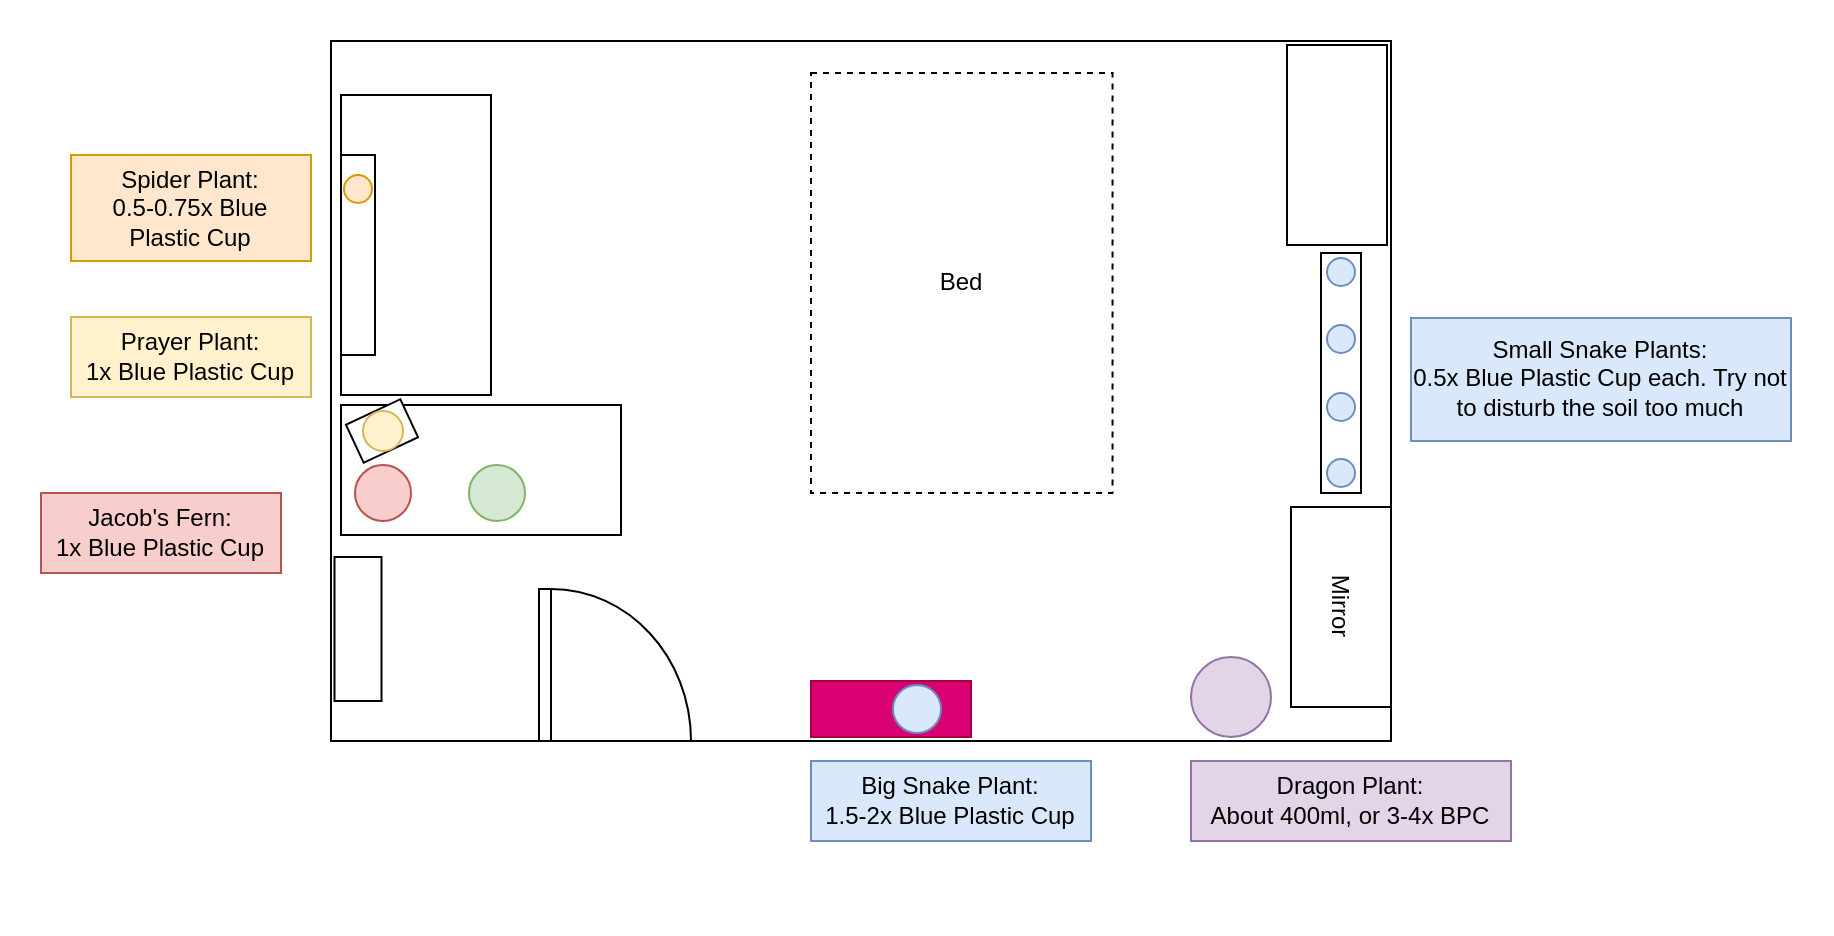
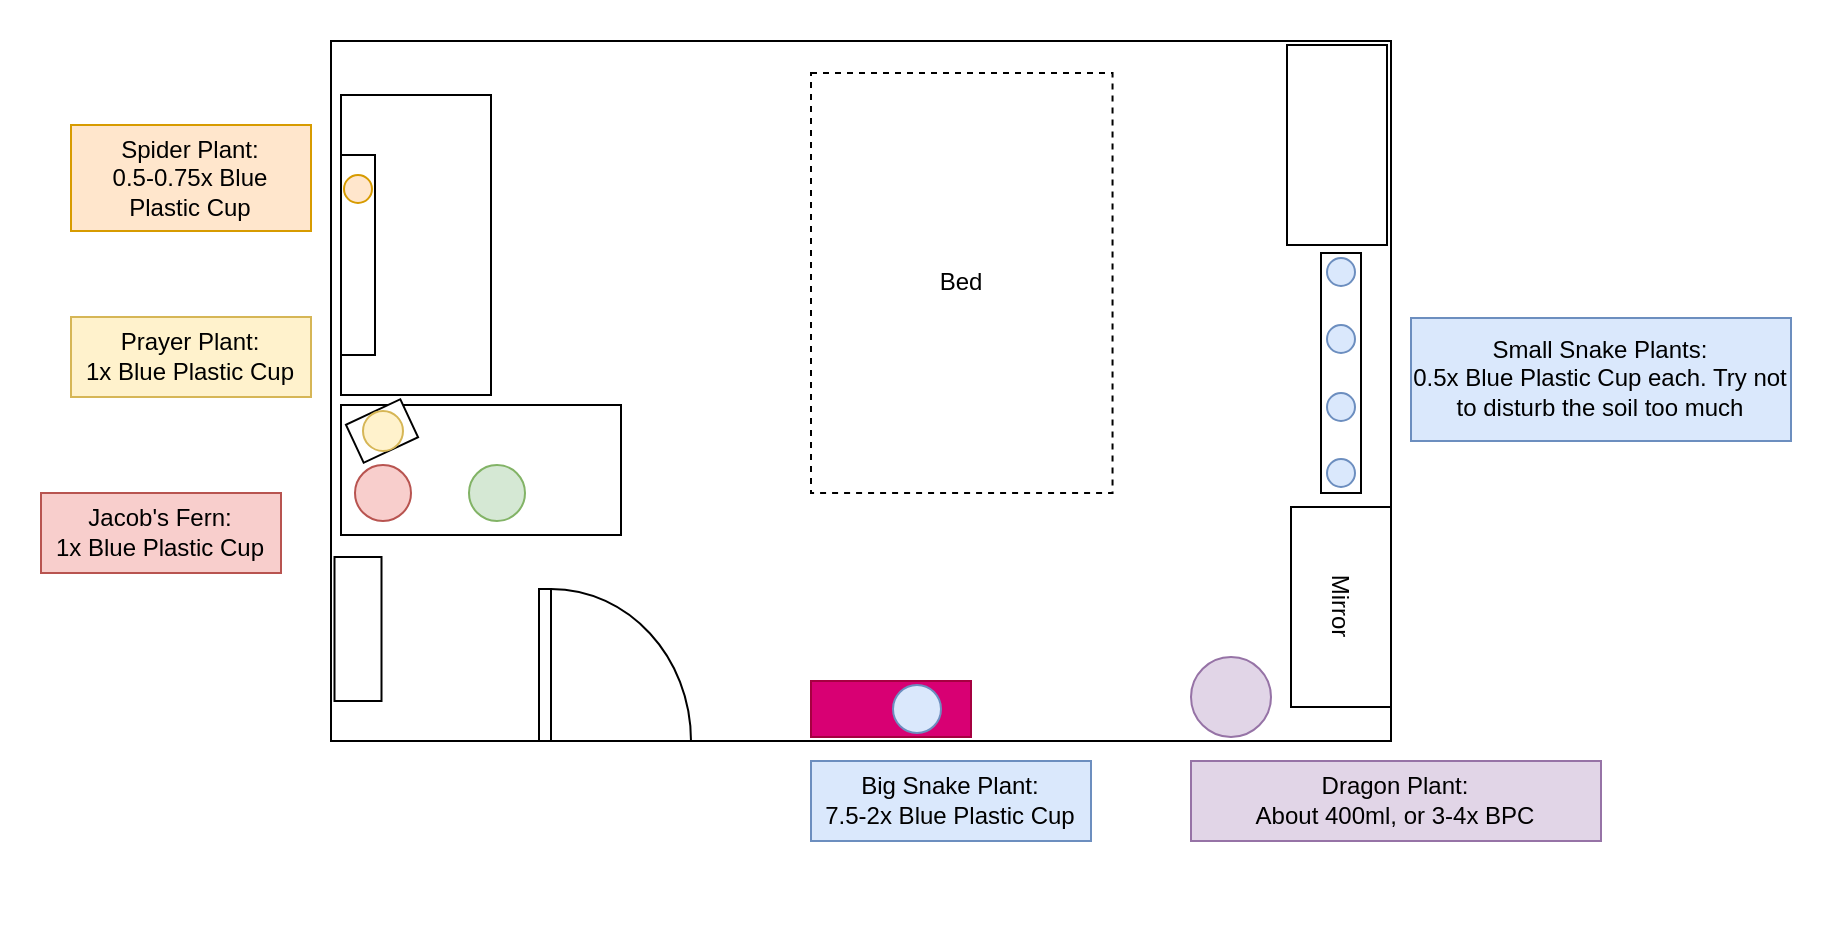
node "Spider Plant: 0.5-0.75x Blue Plastic Cup": moved (191, 208) -> (191, 178)
node "Big Snake Plant: 1.5-2x Blue Plastic Cup": label "Big Snake Plant: 1.5-2x Blue Plastic Cup" -> "Big Snake Plant: 7.5-2x Blue Plastic Cup"
node "Dragon Plant: About 400ml, or 3-4x BPC": size 320x80 -> 410x80
